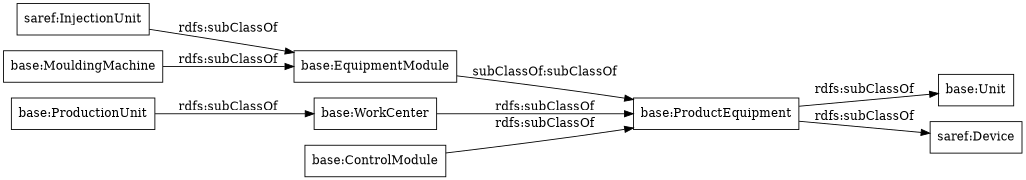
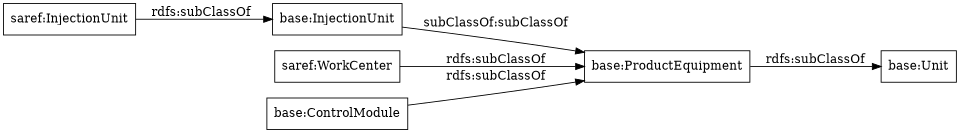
node "base:MouldingMachine": removed
node "base:EquipmentModule": label "base:EquipmentModule" -> "base:InjectionUnit"
node "base:ProductionUnit": removed
node "base:WorkCenter": label "base:WorkCenter" -> "saref:WorkCenter"
node "saref:Device": removed
